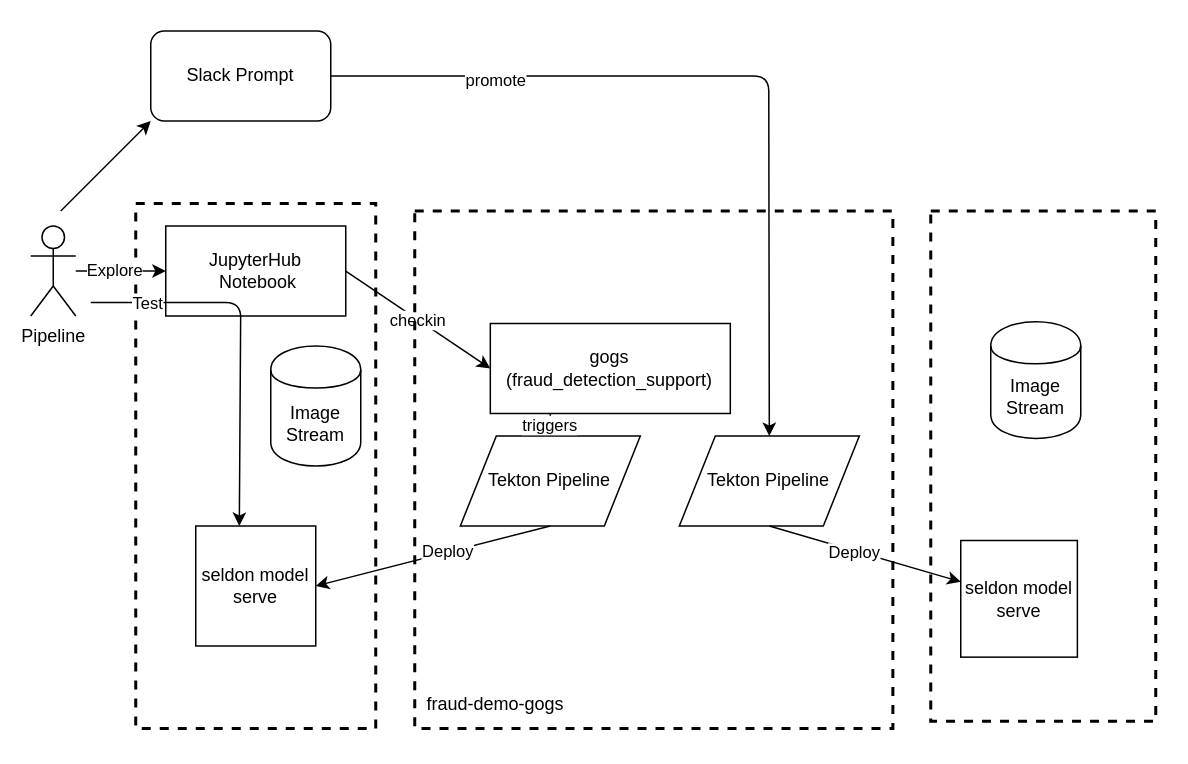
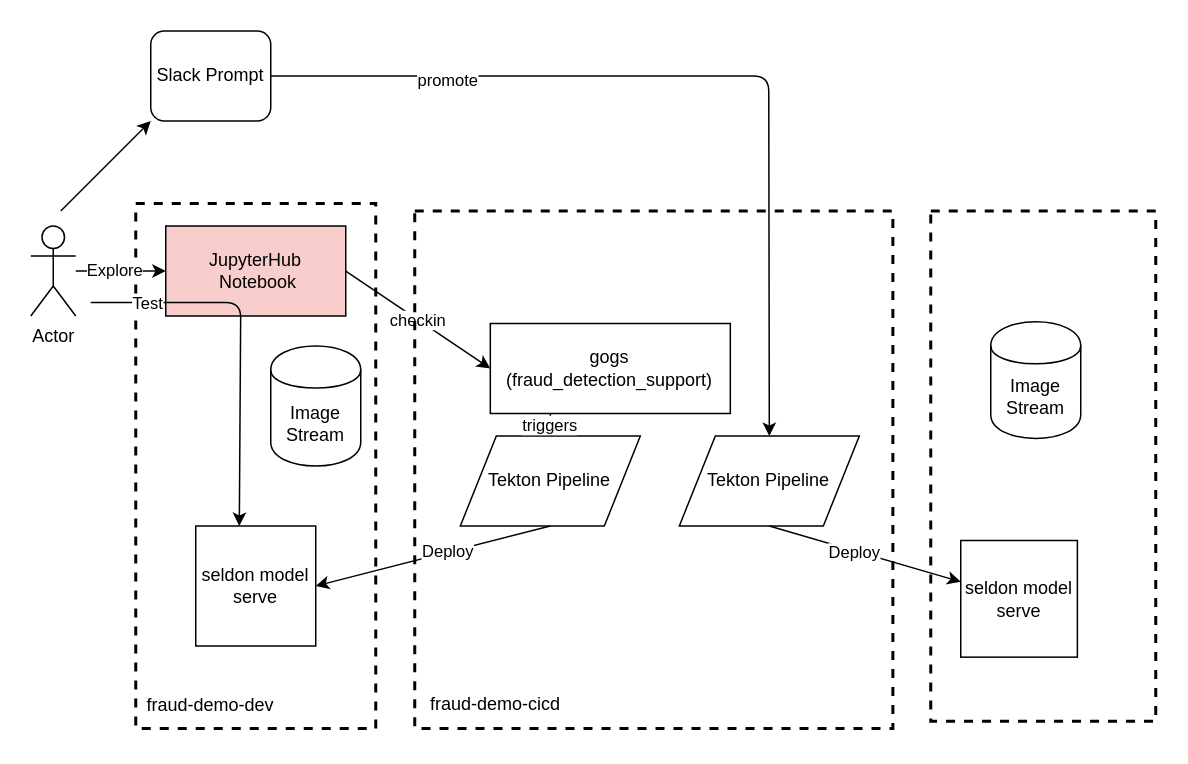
node "Slack Prompt": size 180x90 -> 120x90
node "JupyterHub Notebook": fillcolor #ffffff -> #f8cecc
node "Pipeline": label "Pipeline" -> "Actor"
node "fraud-demo-gogs": label "fraud-demo-gogs" -> "fraud-demo-cicd"
node "fraud-demo-dev": added
